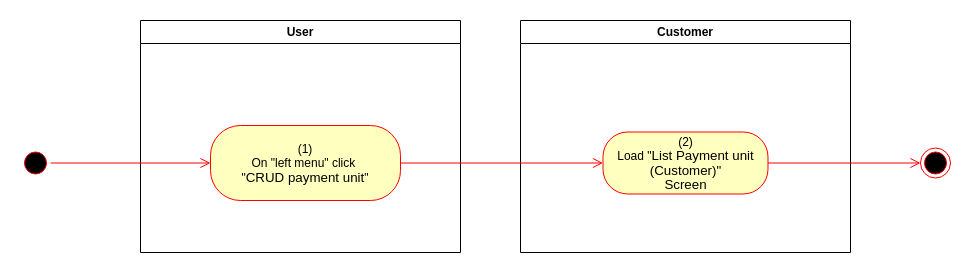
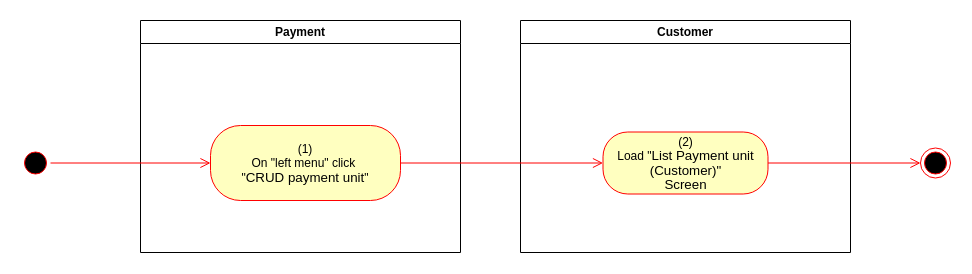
node "User": label "User" -> "Payment"
